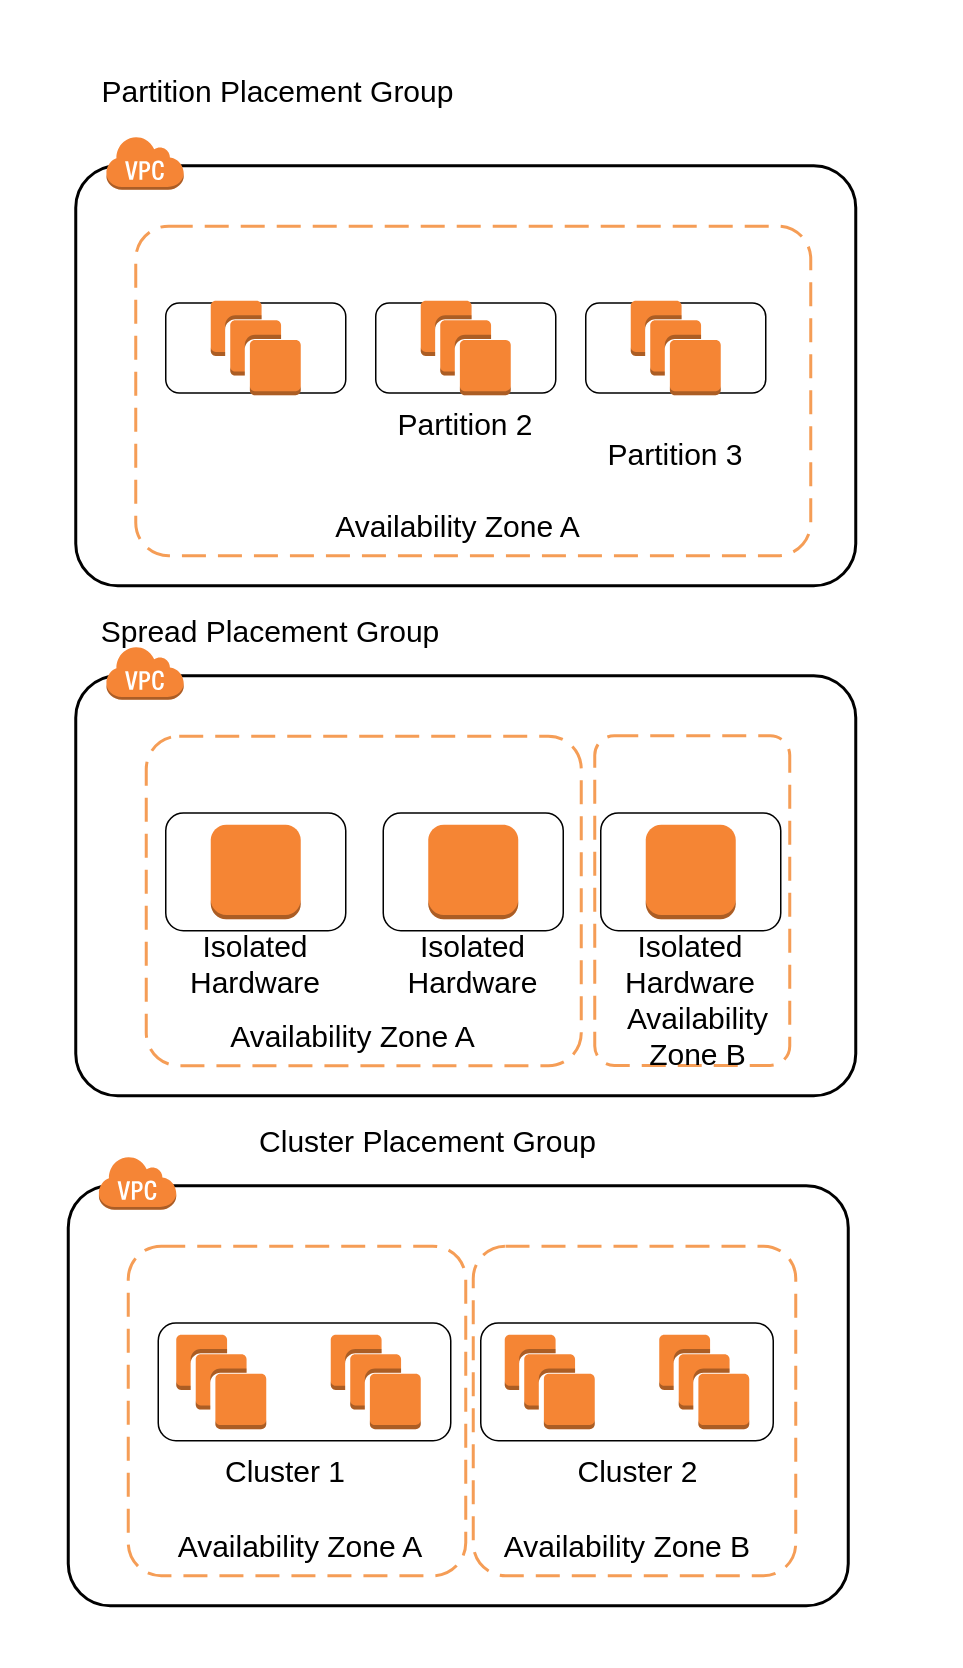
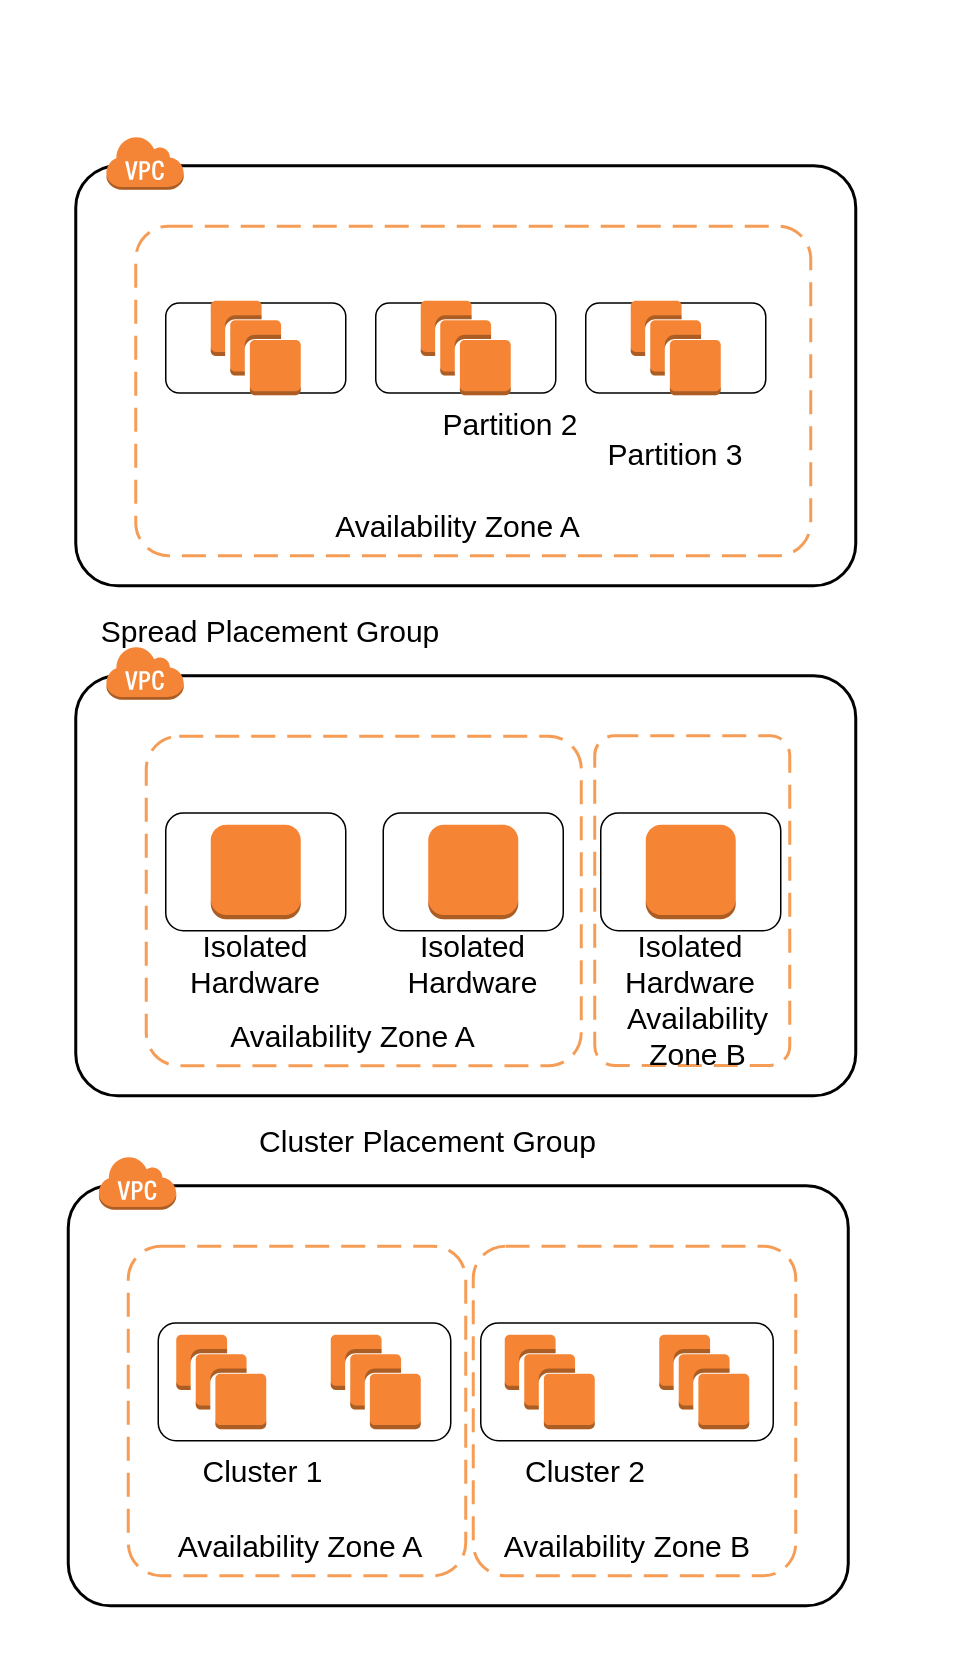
node "Partition Placement Group": removed
node "Partition 2": moved (466, 423) -> (511, 423)
node "Cluster 1": moved (286, 1471) -> (263, 1471)
node "Cluster 2": moved (638, 1471) -> (586, 1471)
